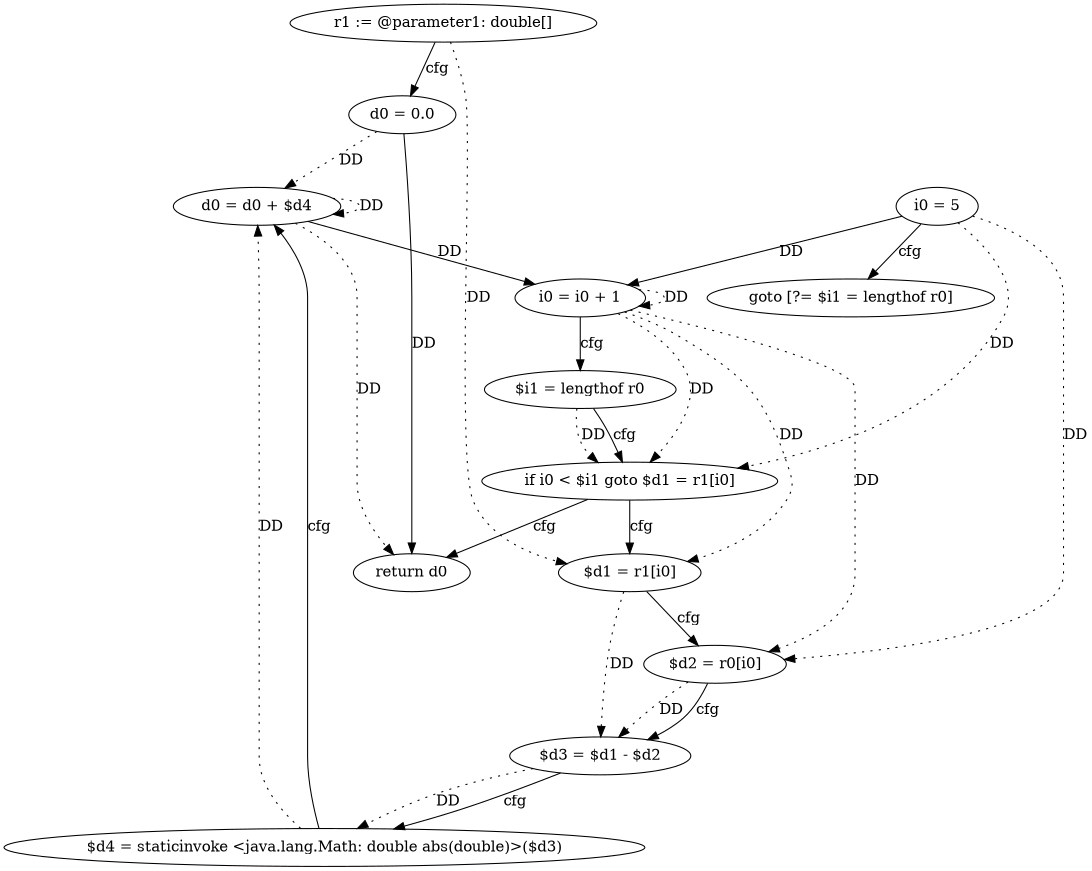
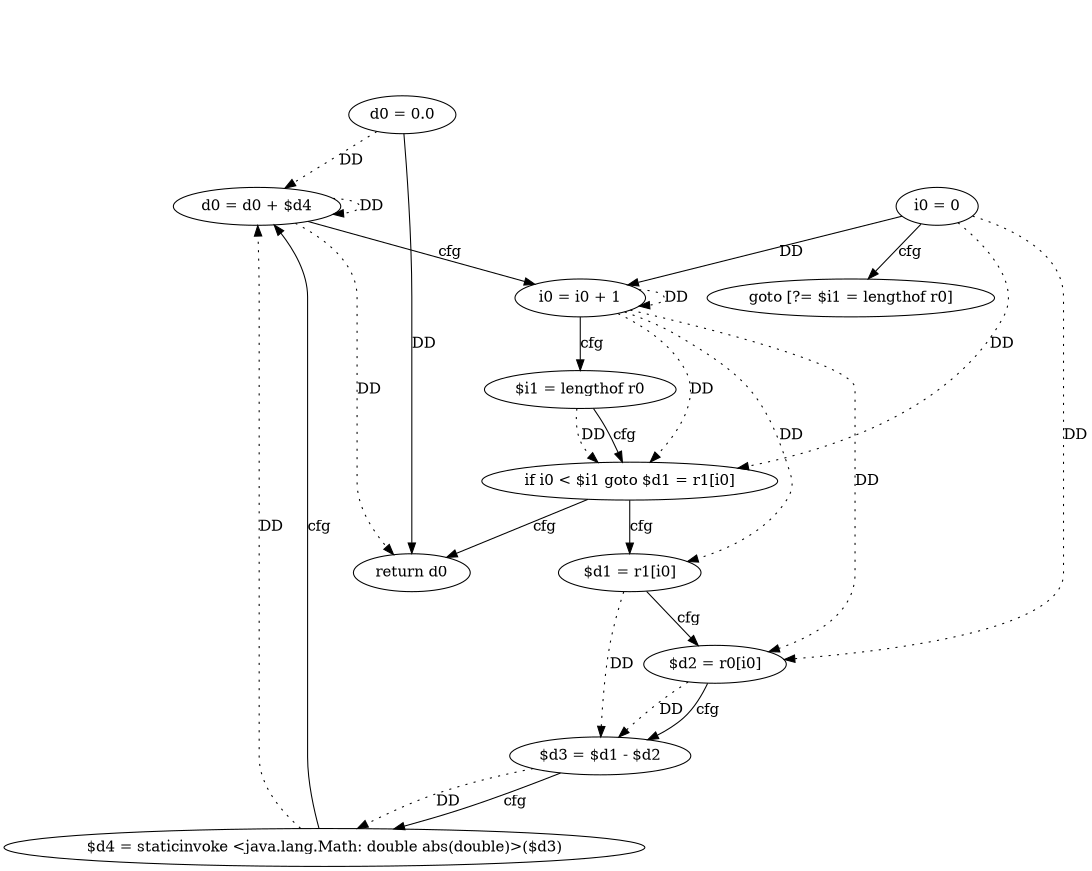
node "r1 := @parameter1: double[]": removed
node "i0 = 5": label "i0 = 5" -> "i0 = 0"
edge "d0 = d0 + $d4" -> "i0 = i0 + 1": label "DD" -> "cfg"
